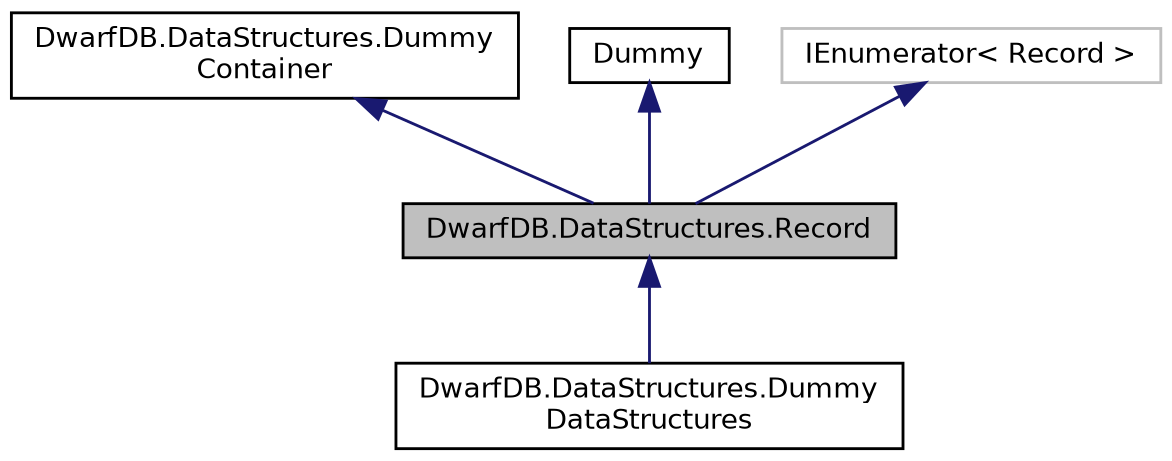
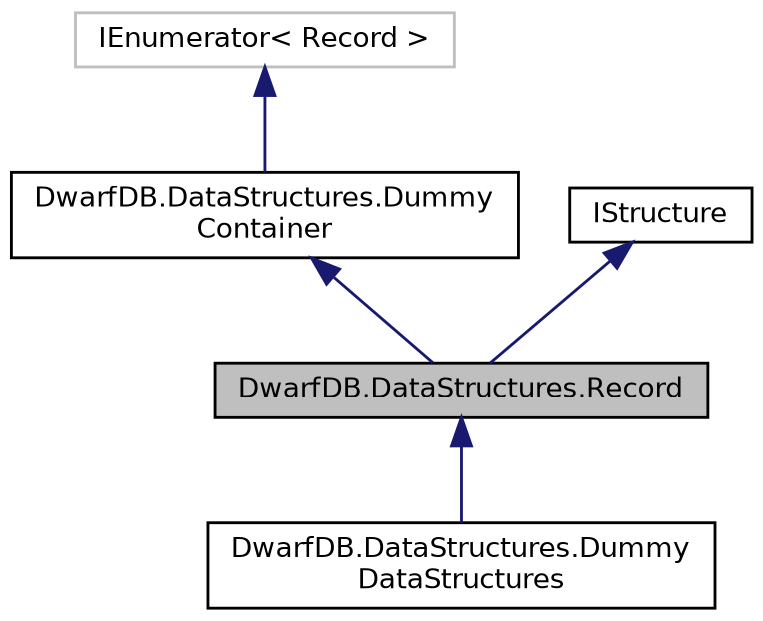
node "Dummy": label "Dummy" -> "IStructure"
edge "DwarfDB.DataStructures.Record" -> "IEnumerator< Record >": now "DwarfDB.DataStructures.Dummy Container" -> "IEnumerator< Record >"
